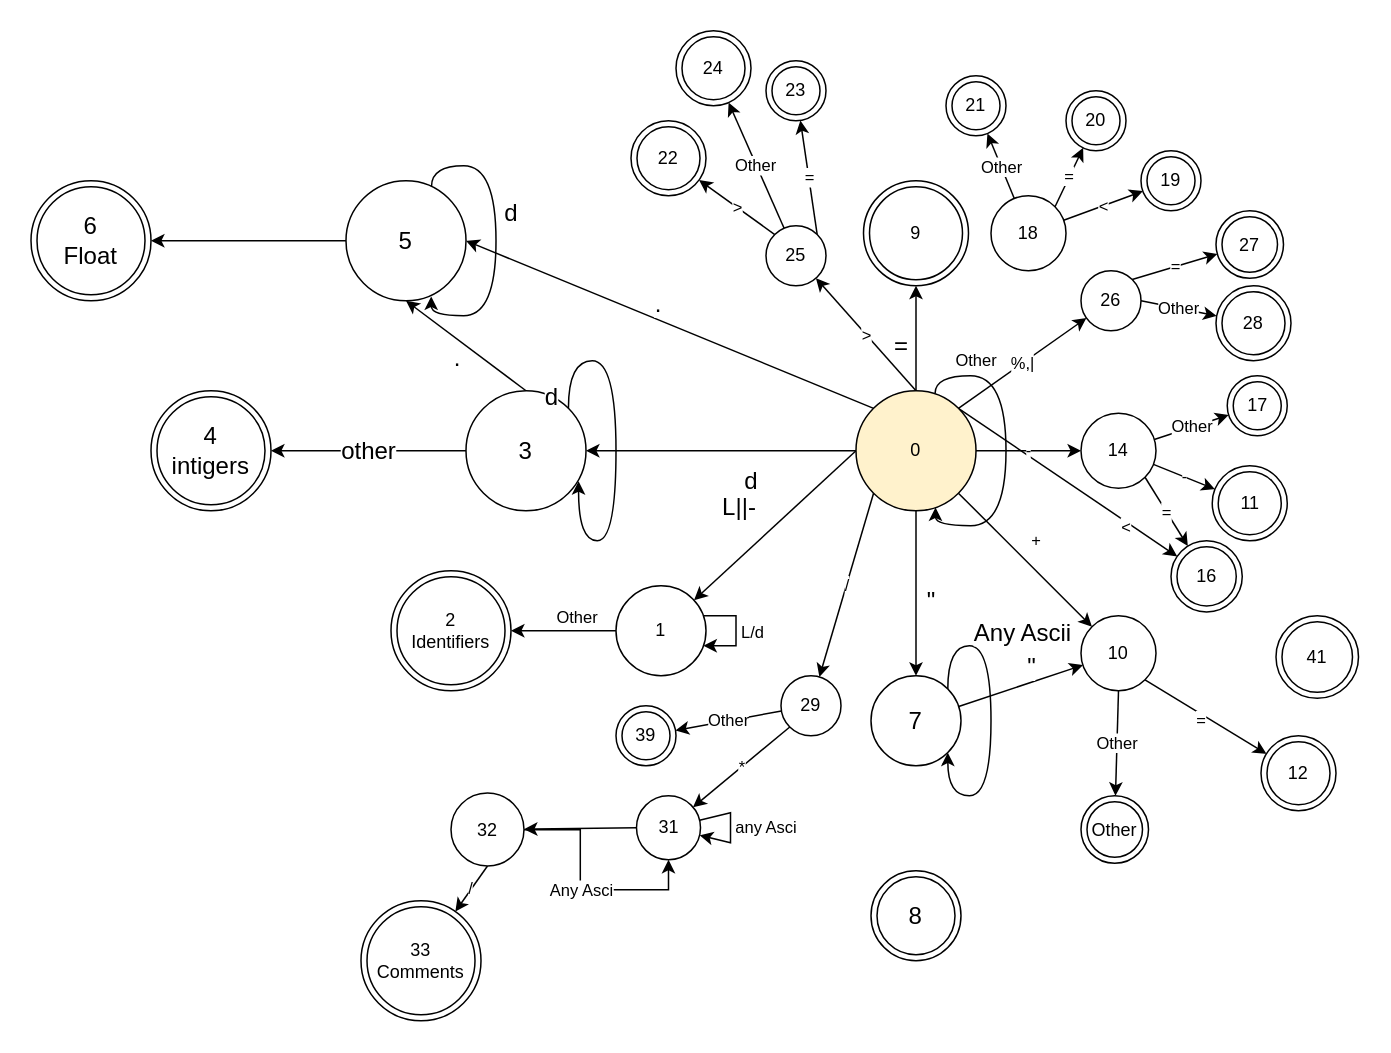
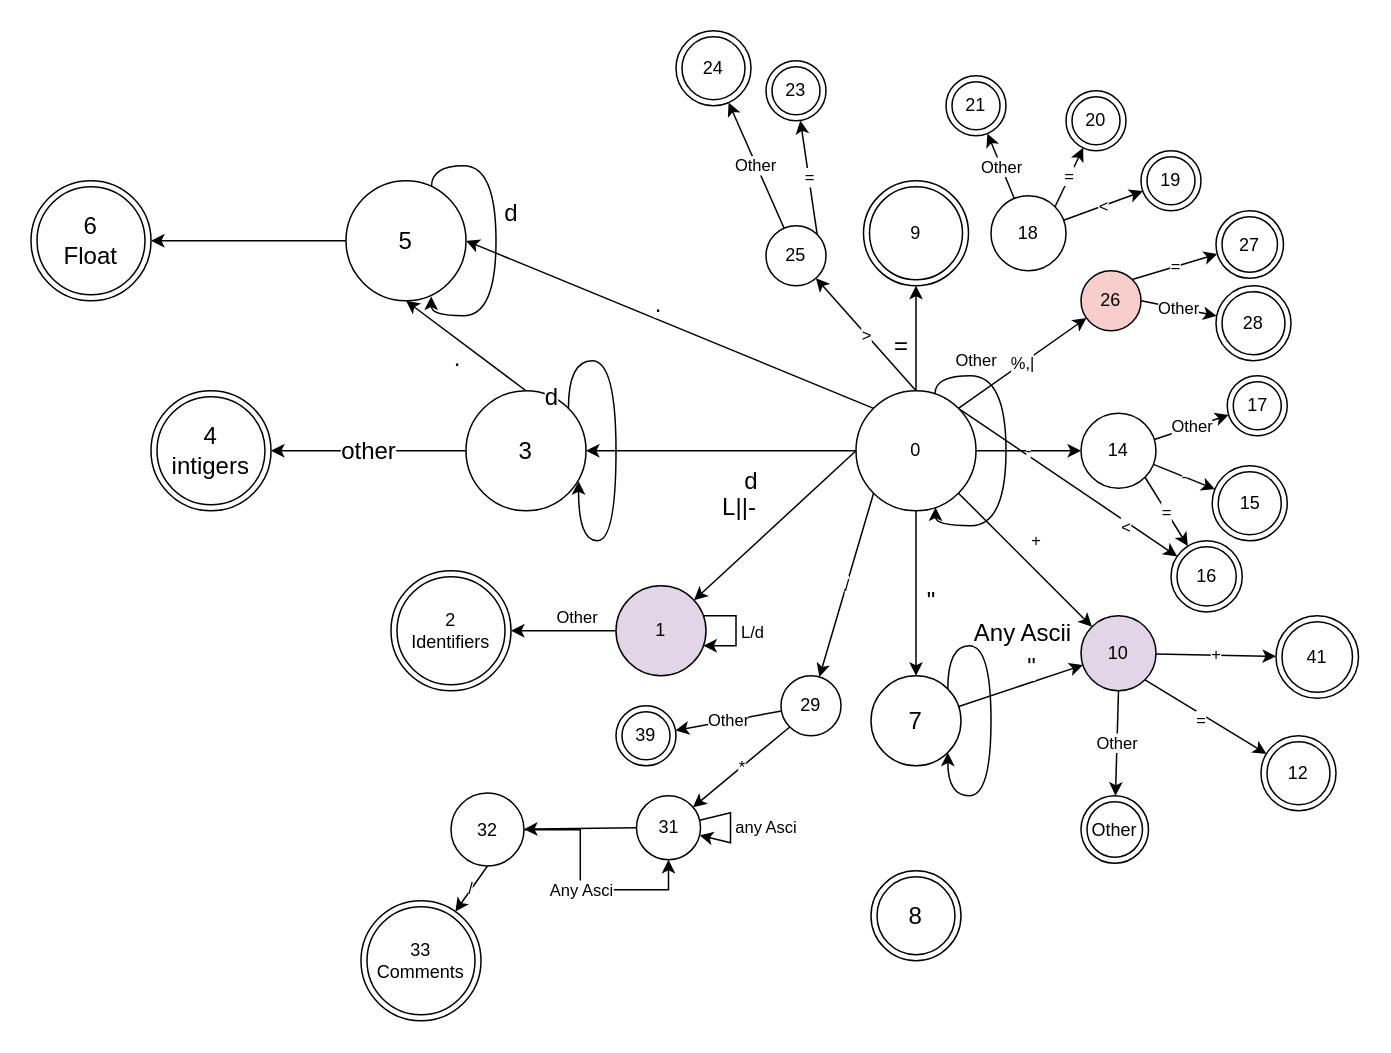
node "22": removed
edge "25" -> "22": removed, label ">"
node "26": fillcolor #ffffff -> #f8cecc
node "0": fillcolor #fff2cc -> #ffffff
node "11": label "11" -> "15"
node "1": fillcolor #ffffff -> #e1d5e7
node "10": fillcolor #ffffff -> #e1d5e7
edge "10" -> "41": added, label "+"
